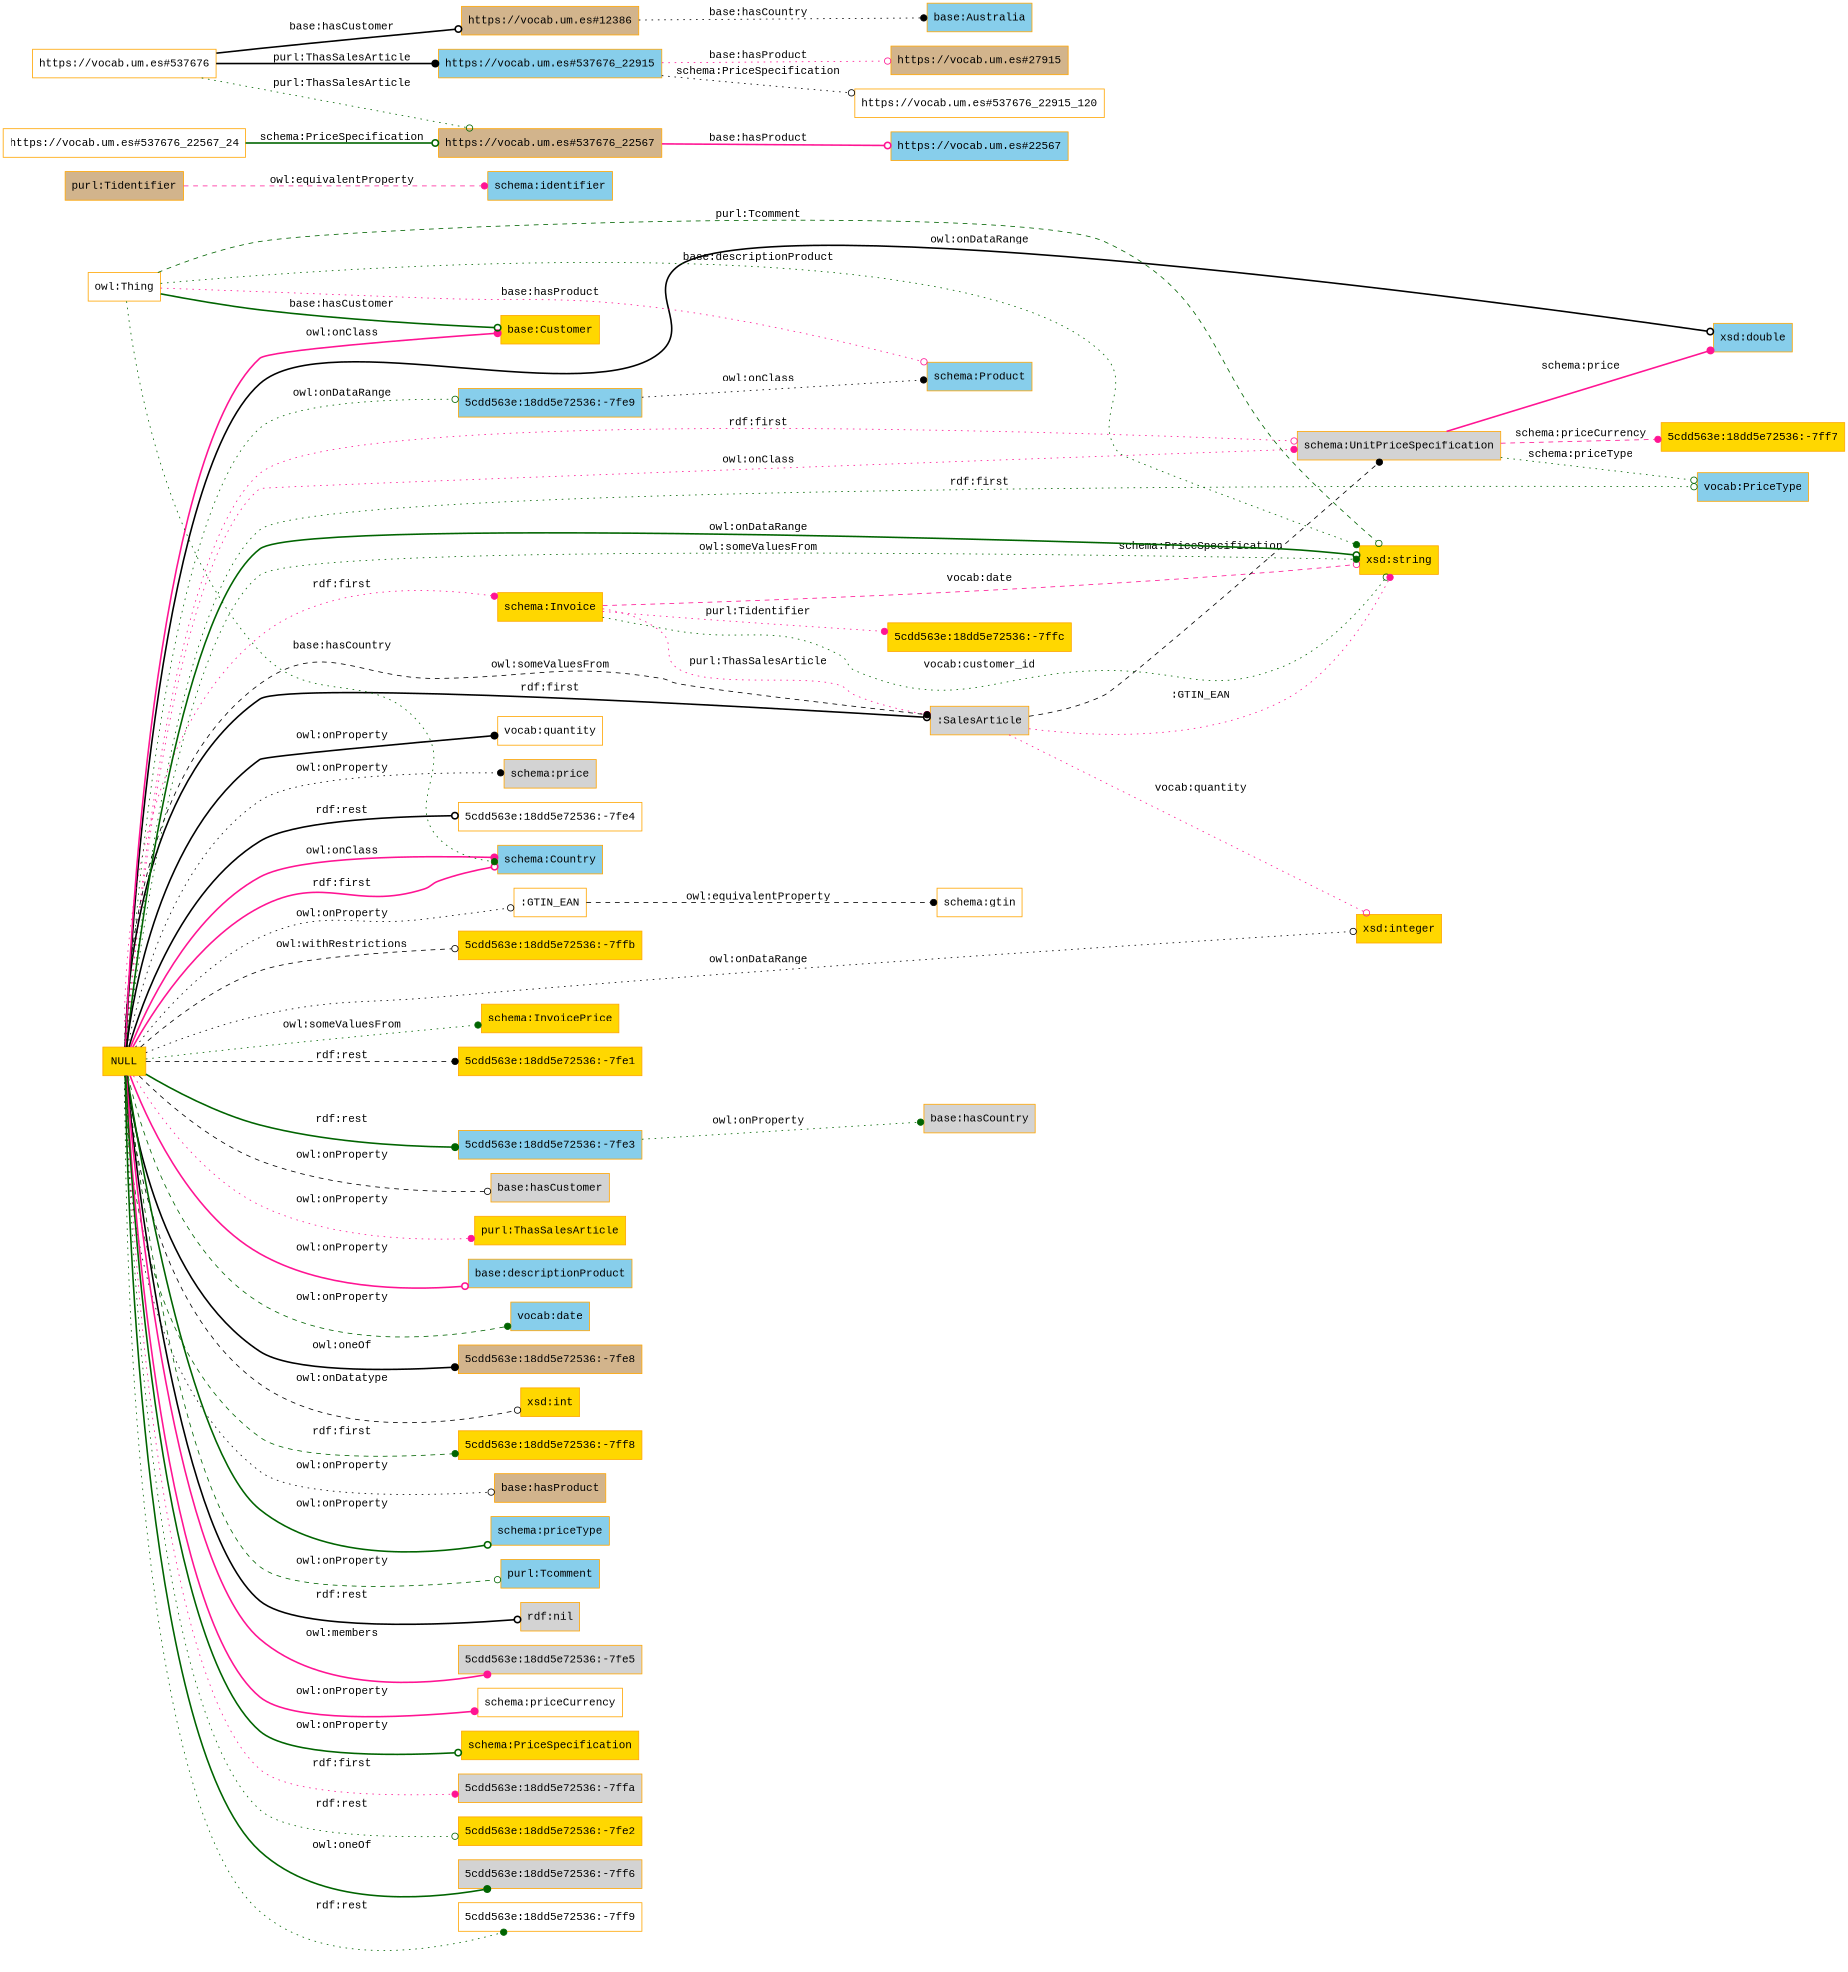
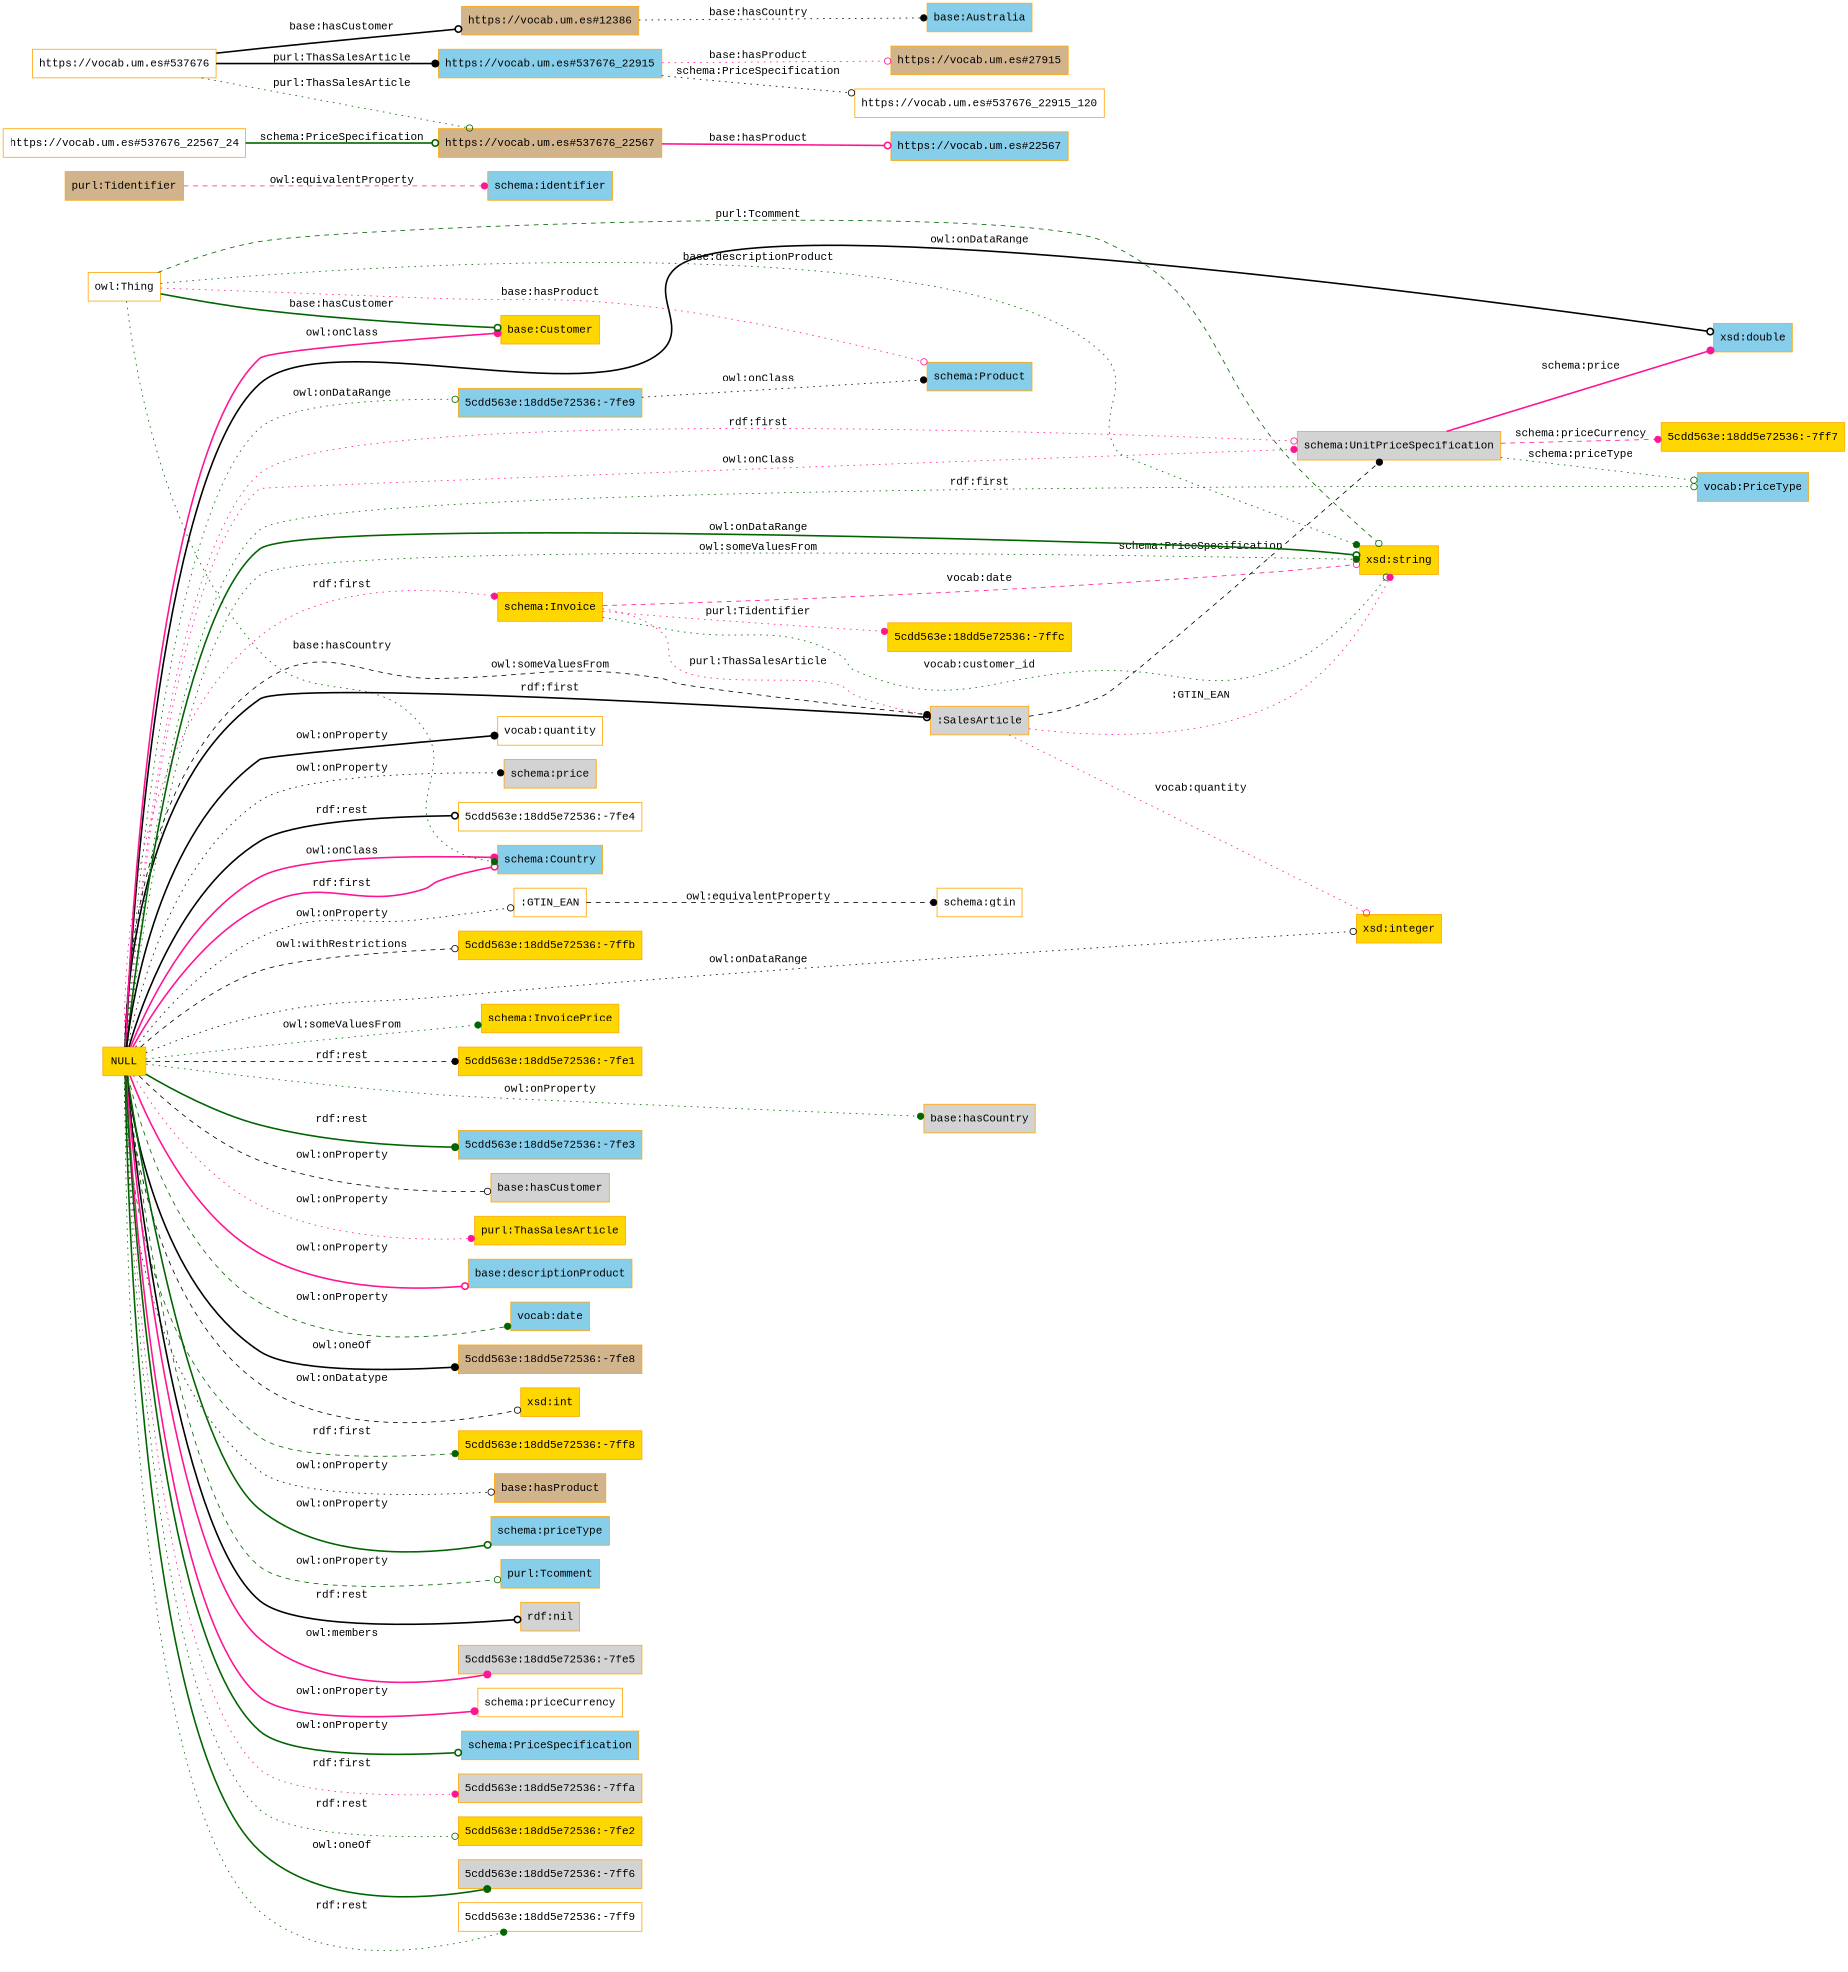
edge "5cdd563e:18dd5e72536:-7fe3" -> "base:hasCountry": now "NULL" -> "base:hasCountry"
node "schema:PriceSpecification": fillcolor gold -> skyblue
